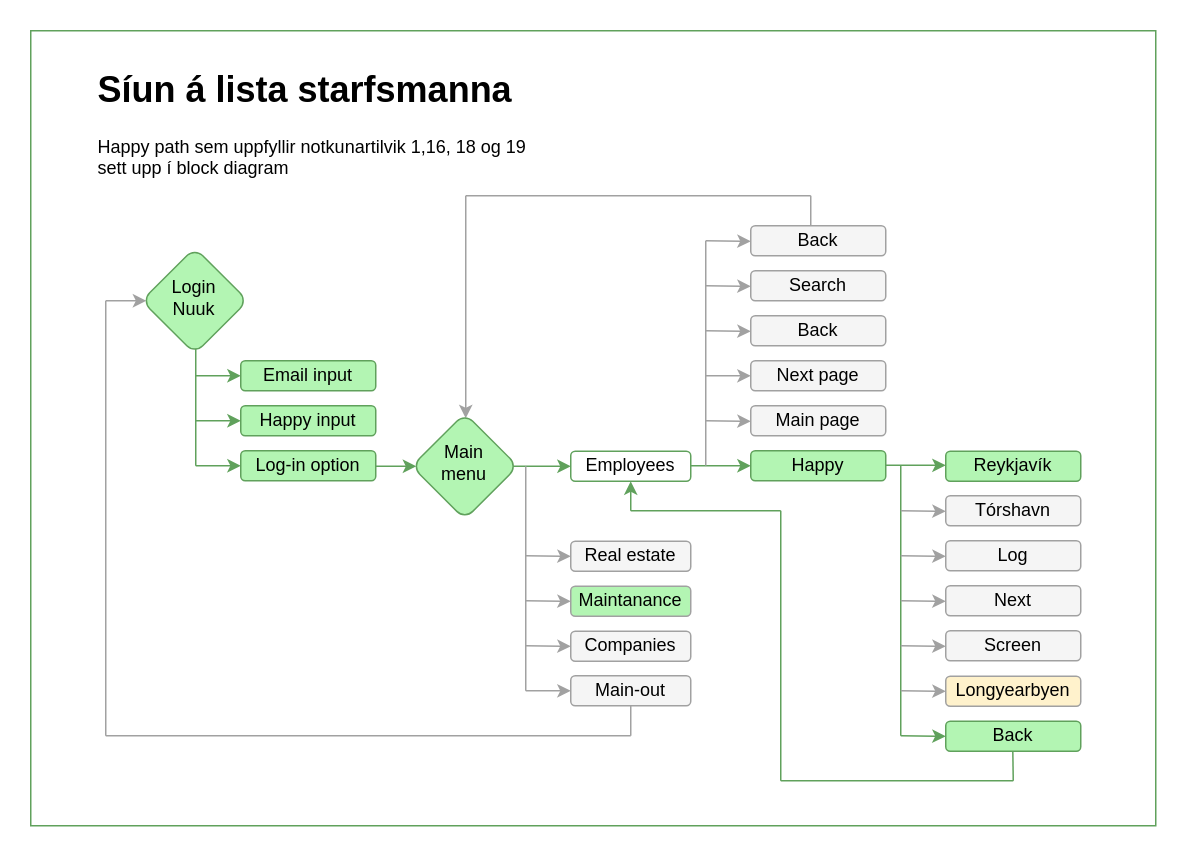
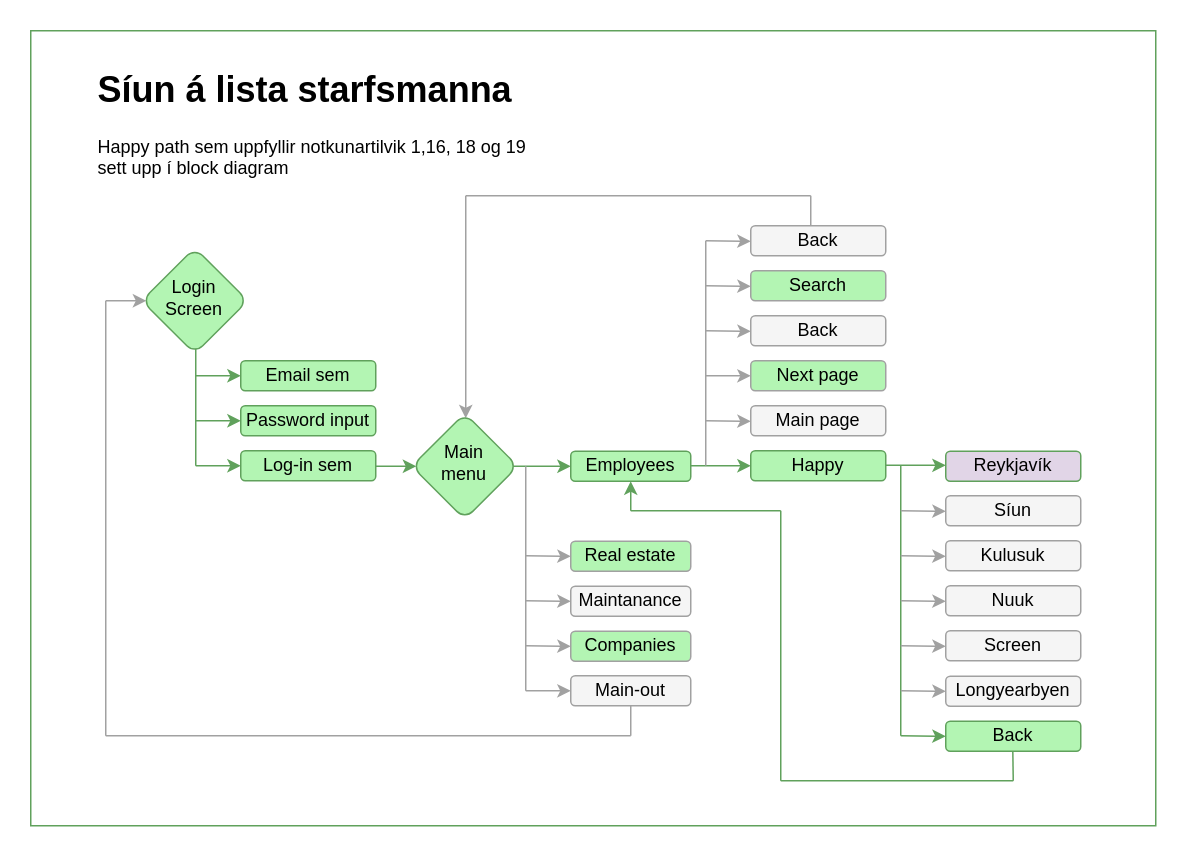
node "Search": fillcolor #f5f5f5 -> #b3f5b3
node "Login Nuuk": label "Login Nuuk" -> "Login Screen"
node "Email input": label "Email input" -> "Email sem"
node "Next page": fillcolor #f5f5f5 -> #b3f5b3
node "Happy input": label "Happy input" -> "Password input"
node "Log-in option": label "Log-in option" -> "Log-in sem"
node "Employees": fillcolor #ffffff -> #b3f5b3
node "Reykjavík": fillcolor #b3f5b3 -> #e1d5e7
node "Tórshavn": label "Tórshavn" -> "Síun"
node "Real estate": fillcolor #f5f5f5 -> #b3f5b3
node "Log": label "Log" -> "Kulusuk"
node "Maintanance": fillcolor #b3f5b3 -> #f5f5f5
node "Next": label "Next" -> "Nuuk"
node "Companies": fillcolor #f5f5f5 -> #b3f5b3
node "Longyearbyen": fillcolor #fff2cc -> #f5f5f5
